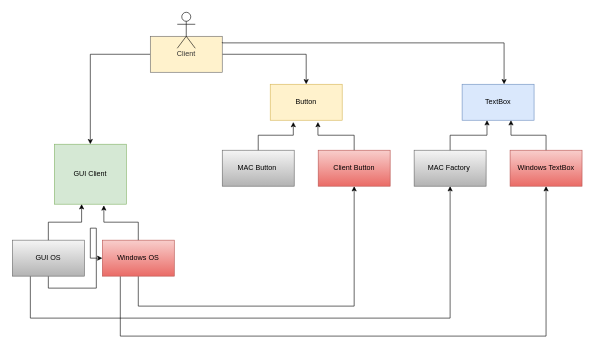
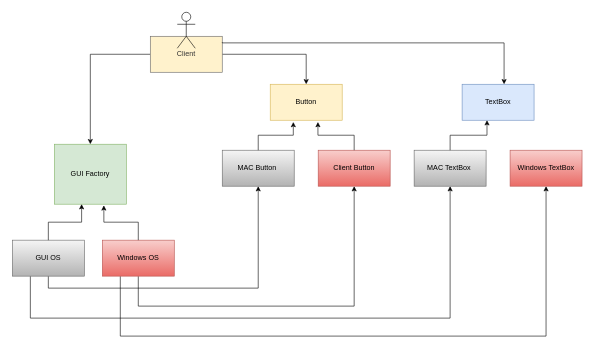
edge "Windows TextBox" -> "TextBox": removed
node "MAC Factory": label "MAC Factory" -> "MAC TextBox"
node "GUI Client": label "GUI Client" -> "GUI Factory"
edge "GUI OS" -> "Windows OS": now "GUI OS" -> "MAC Button"
